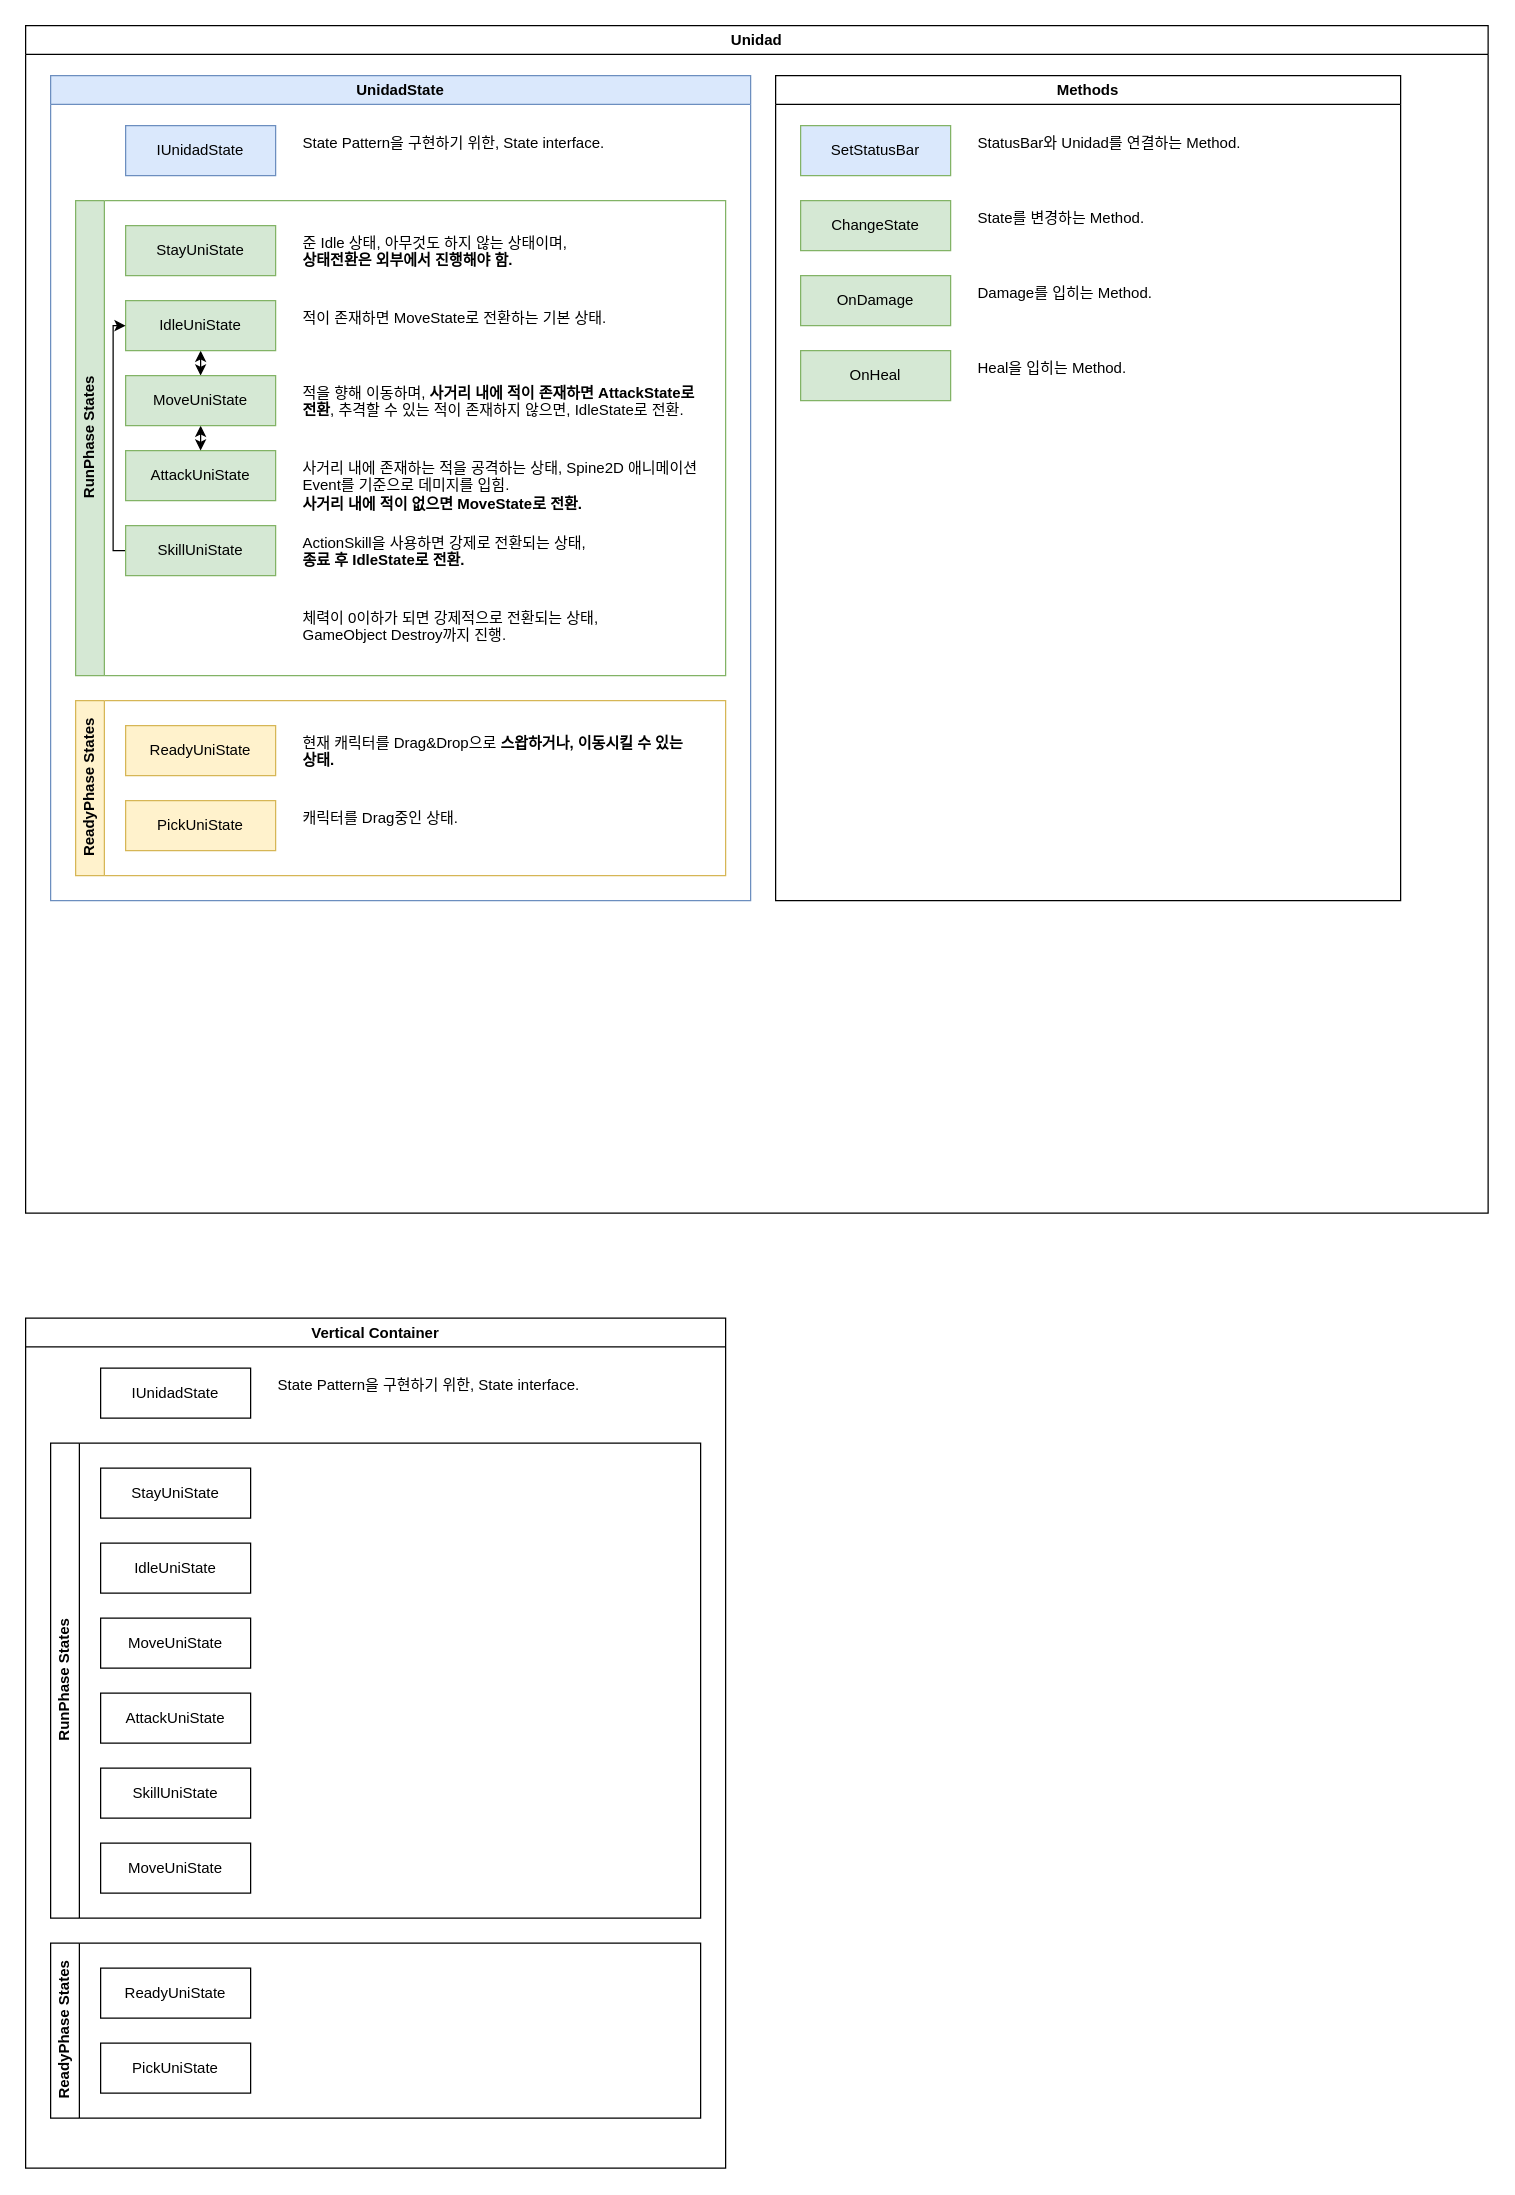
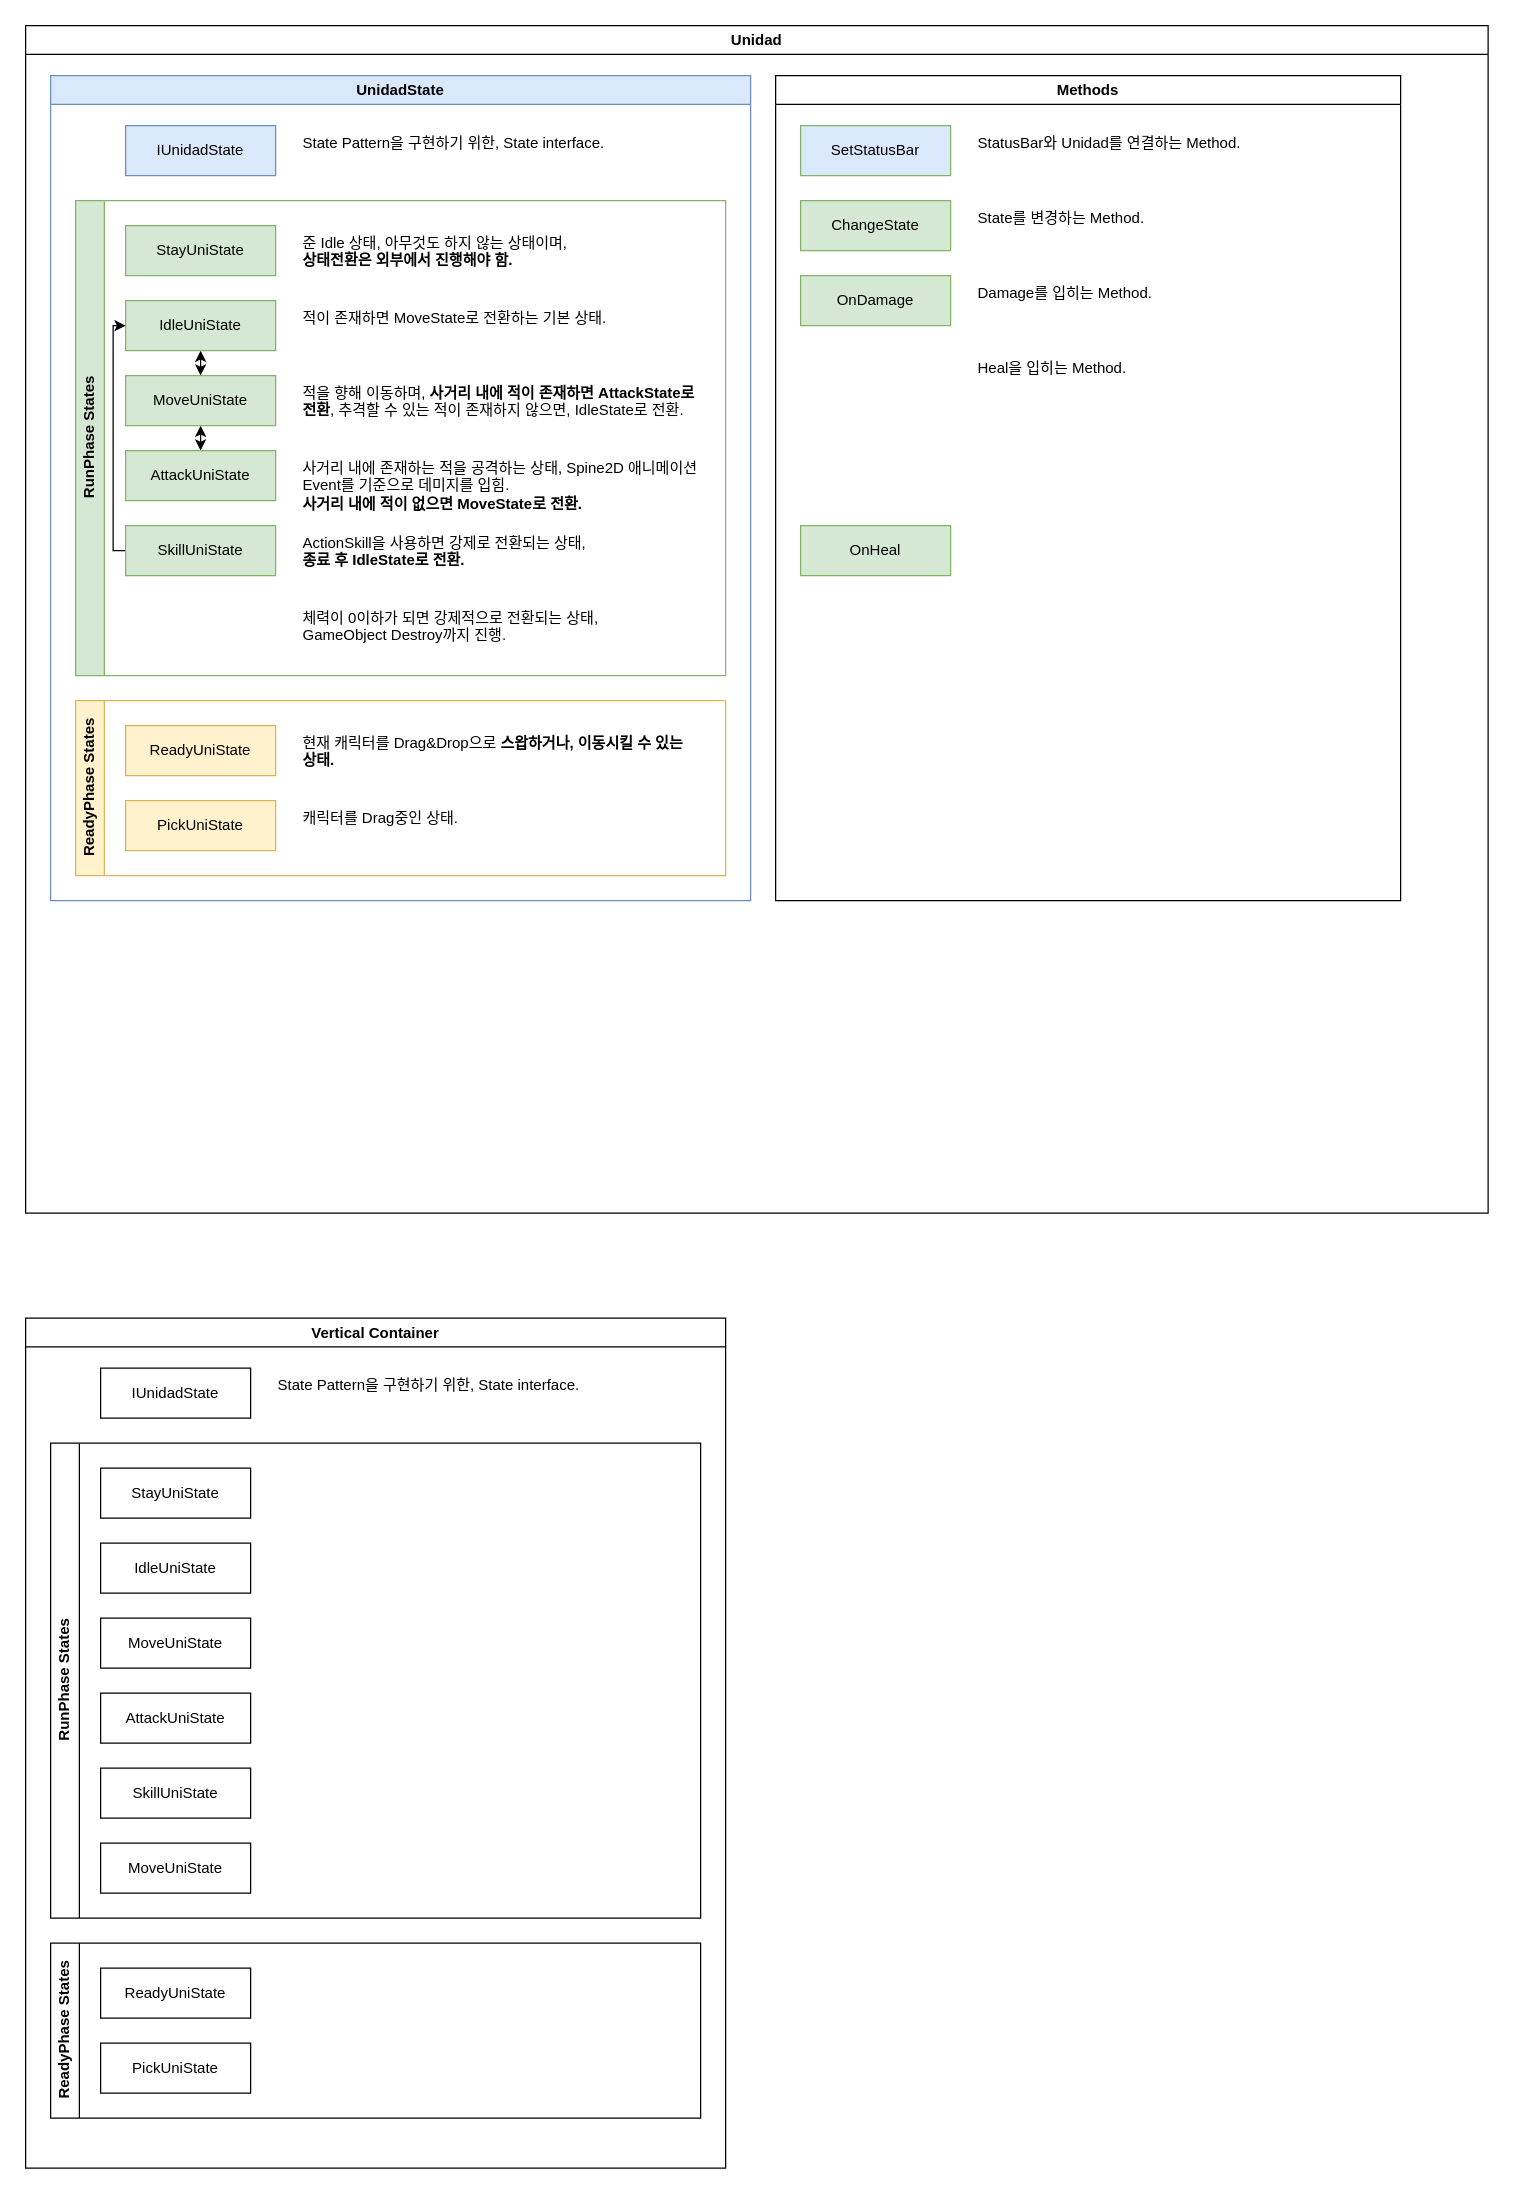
node "OnHeal": moved (876, 376) -> (876, 551)
